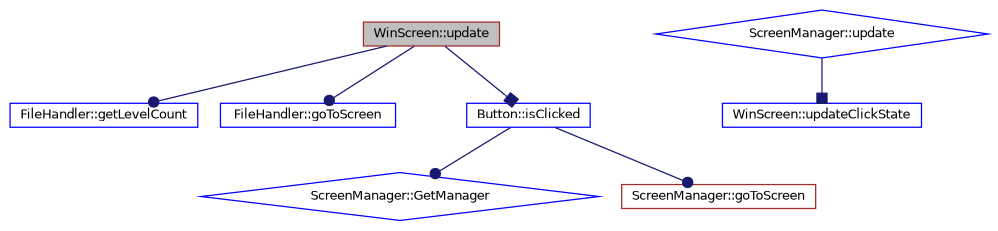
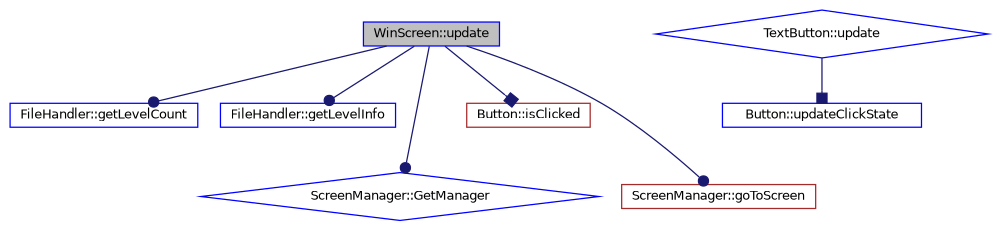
node "WinScreen::update": color brown -> blue
node "ScreenManager::update": label "ScreenManager::update" -> "TextButton::update"
node "FileHandler::goToScreen": label "FileHandler::goToScreen" -> "FileHandler::getLevelInfo"
node "Button::isClicked": color blue -> brown
node "WinScreen::updateClickState": label "WinScreen::updateClickState" -> "Button::updateClickState"
edge "Button::isClicked" -> "ScreenManager::GetManager": now "WinScreen::update" -> "ScreenManager::GetManager"
edge "Button::isClicked" -> "ScreenManager::goToScreen": now "WinScreen::update" -> "ScreenManager::goToScreen"
